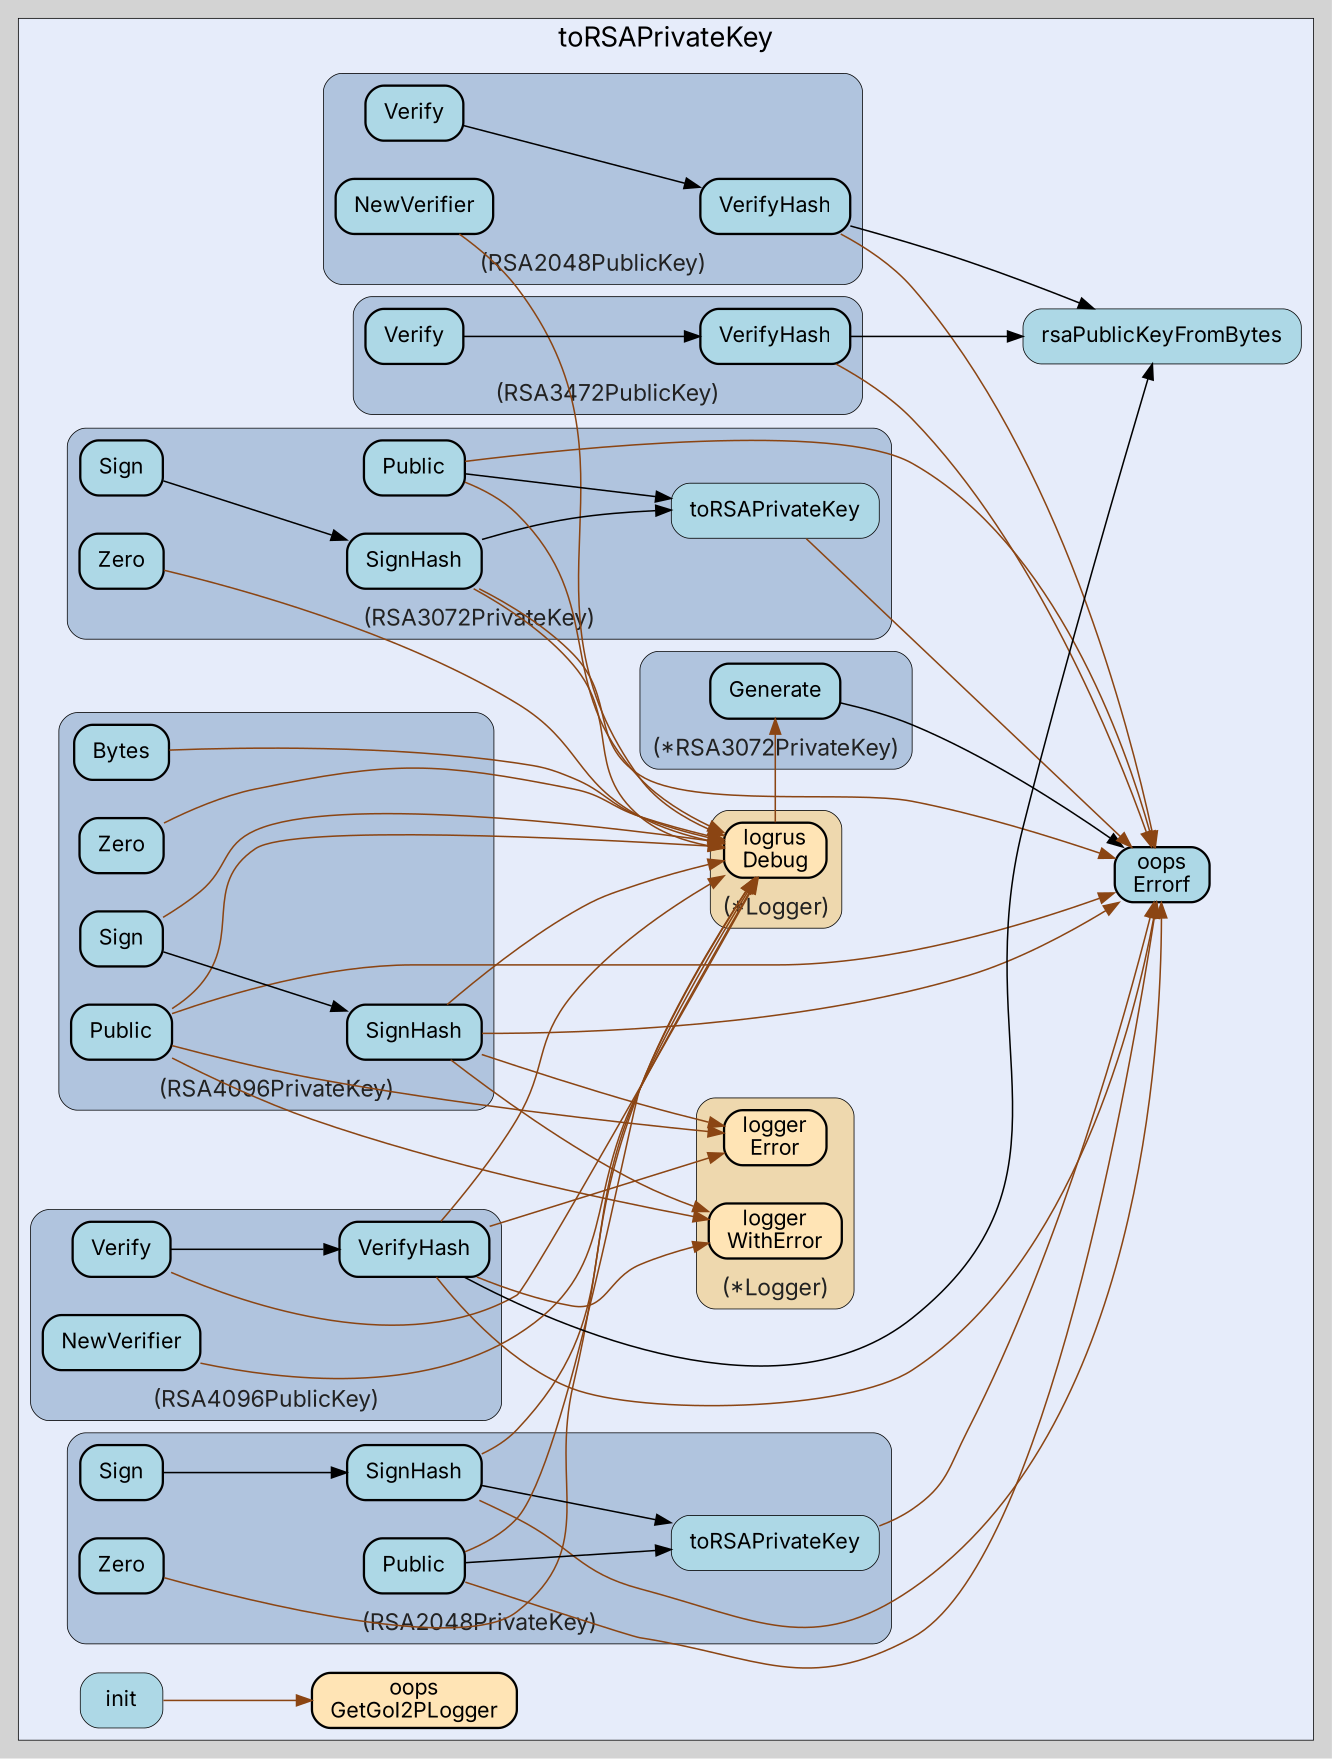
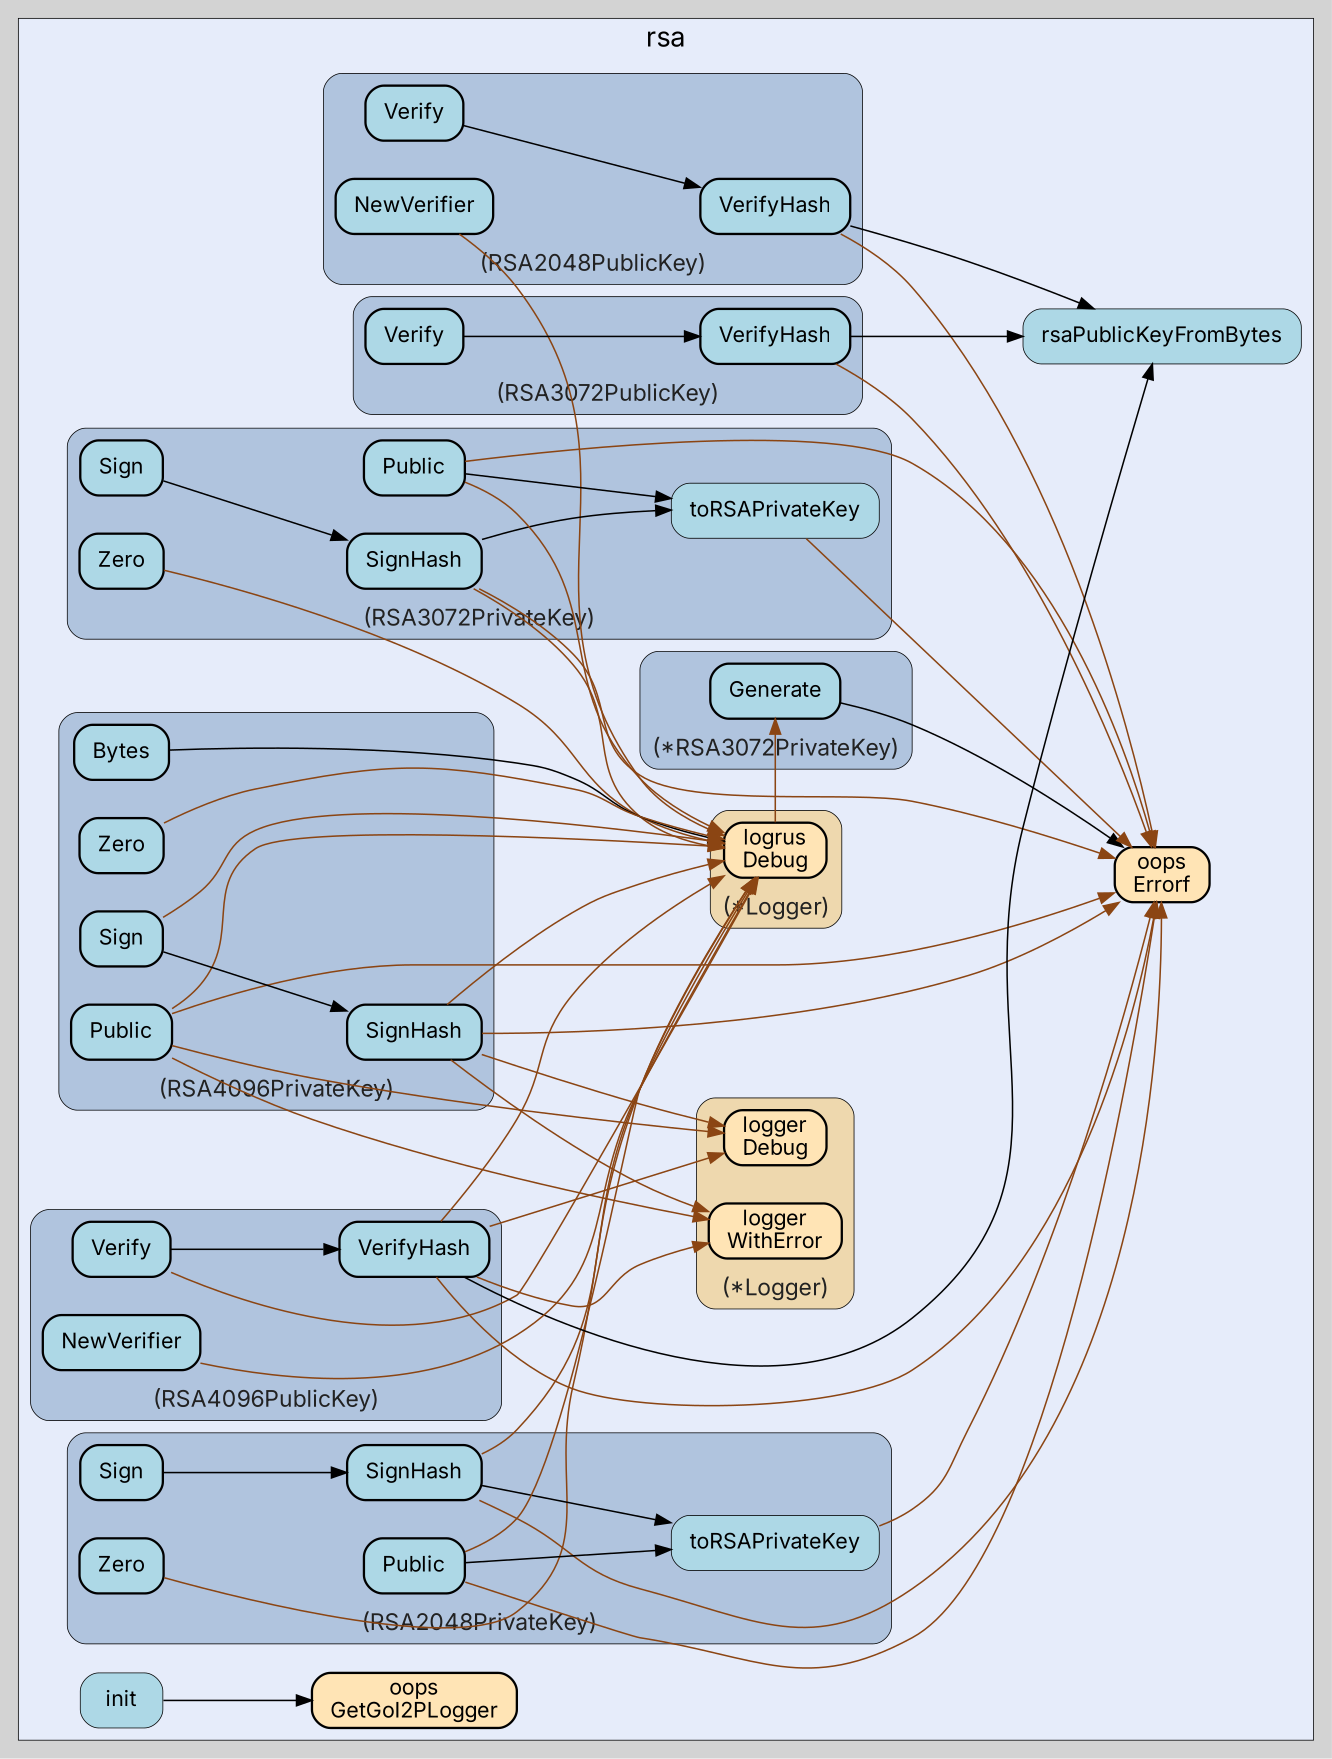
cluster "toRSAPrivateKey": label "toRSAPrivateKey" -> "rsa"
cluster "(RSA3472PublicKey)": label "(RSA3472PublicKey)" -> "(RSA3072PublicKey)"
edge "Bytes" -> "logrus Debug": color saddlebrown -> black
node "oops Errorf": fillcolor lightblue -> moccasin
node "logger Error": label "logger Error" -> "logger Debug"
edge "init" -> "oops GetGoI2PLogger": color saddlebrown -> black
